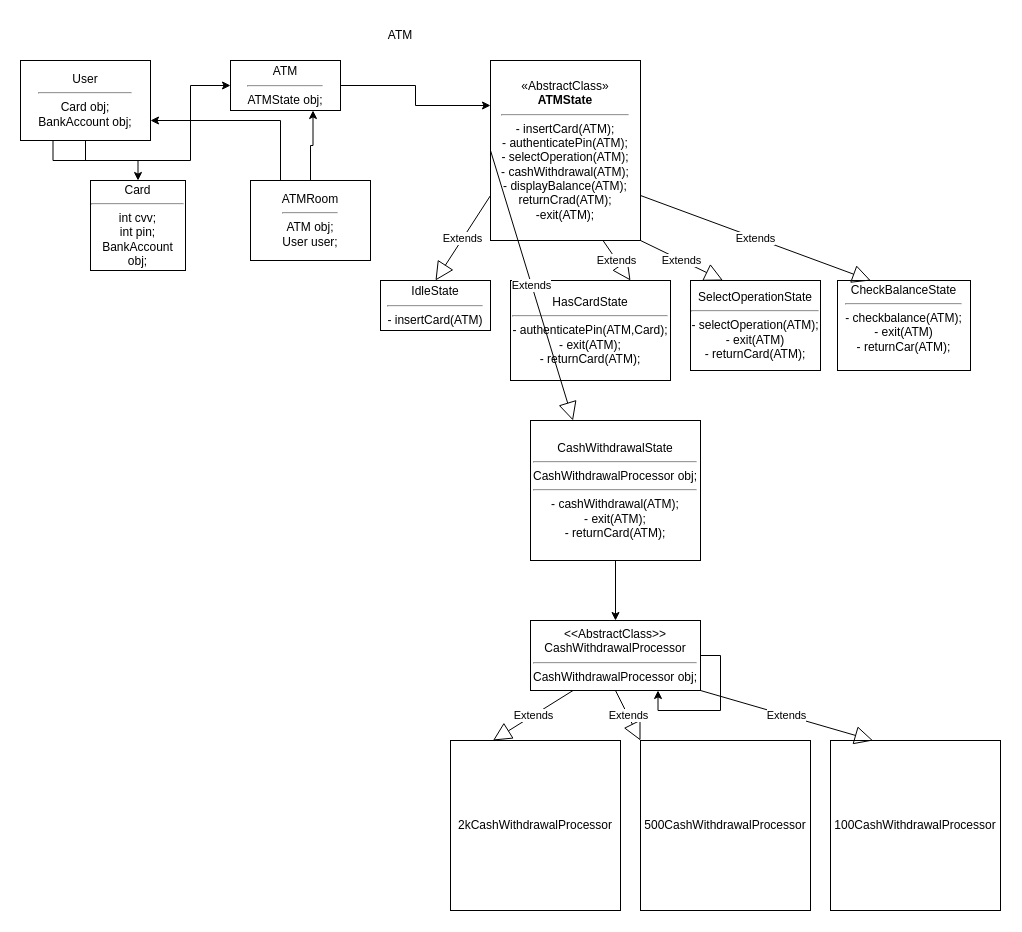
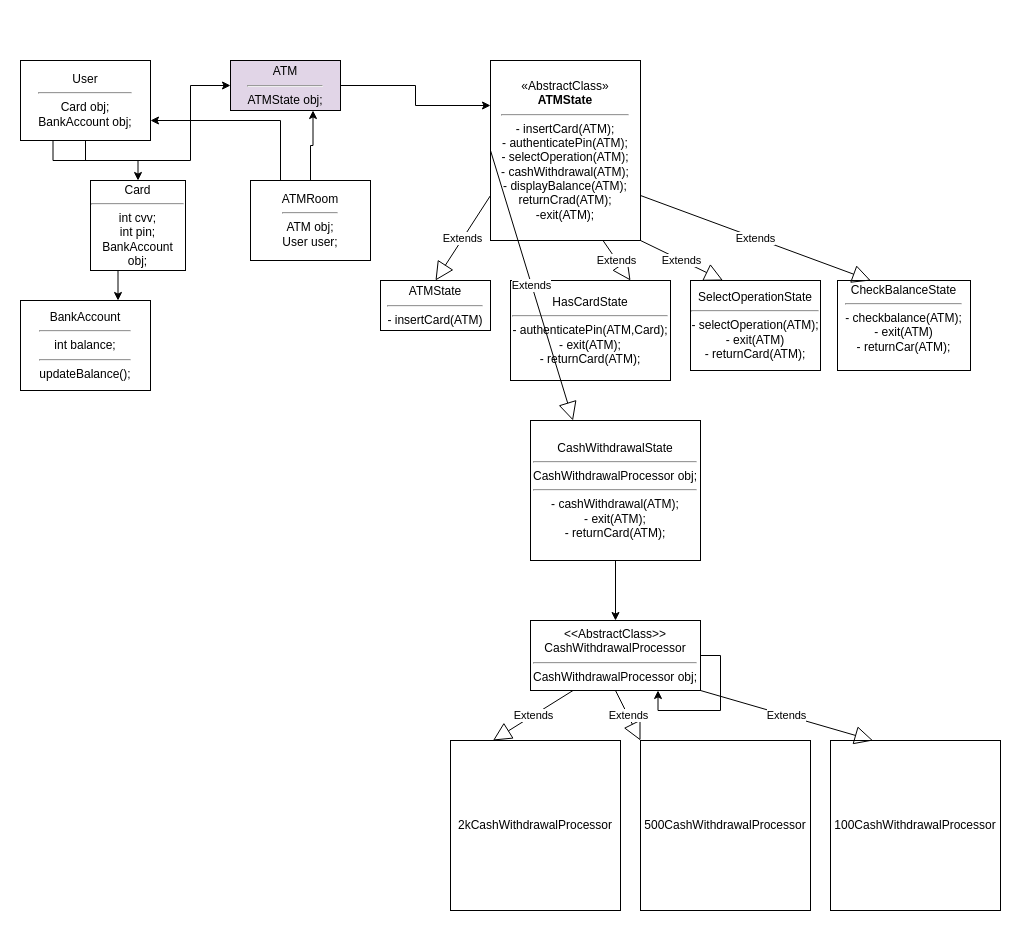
node "ATM": removed
node "ATMATMState obj;": fillcolor #ffffff -> #e1d5e7
edge "Cardint cvv; int pin; BankAccount obj;" -> "BankAccountint balance;updateBalance();": added
node "IdleState- insertCard(ATM)": label "IdleState- insertCard(ATM)" -> "ATMState- insertCard(ATM)"
node "BankAccountint balance;updateBalance();": added
